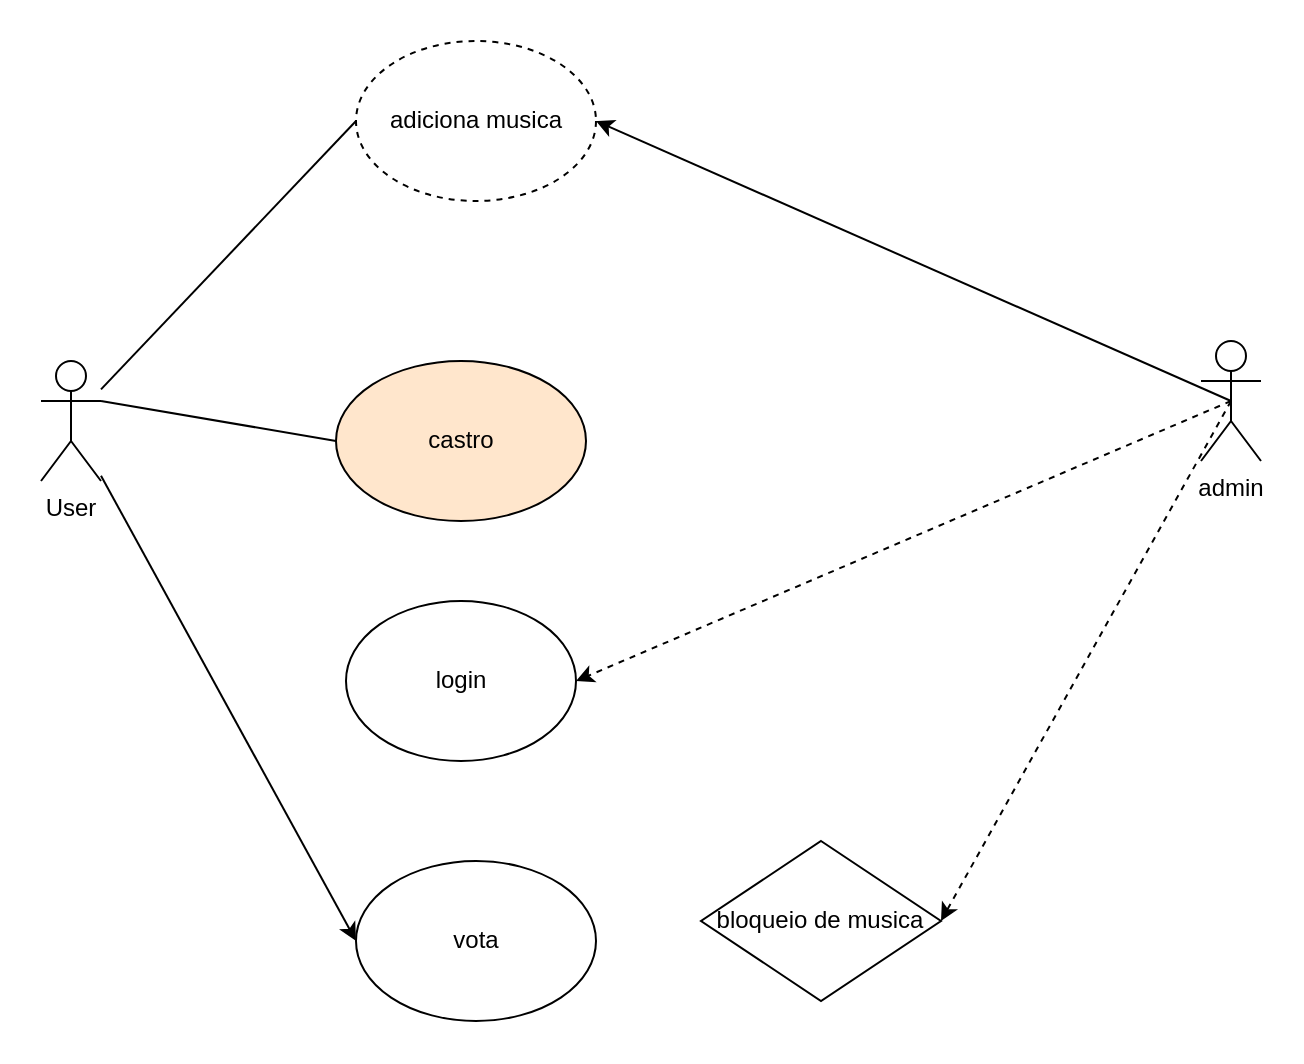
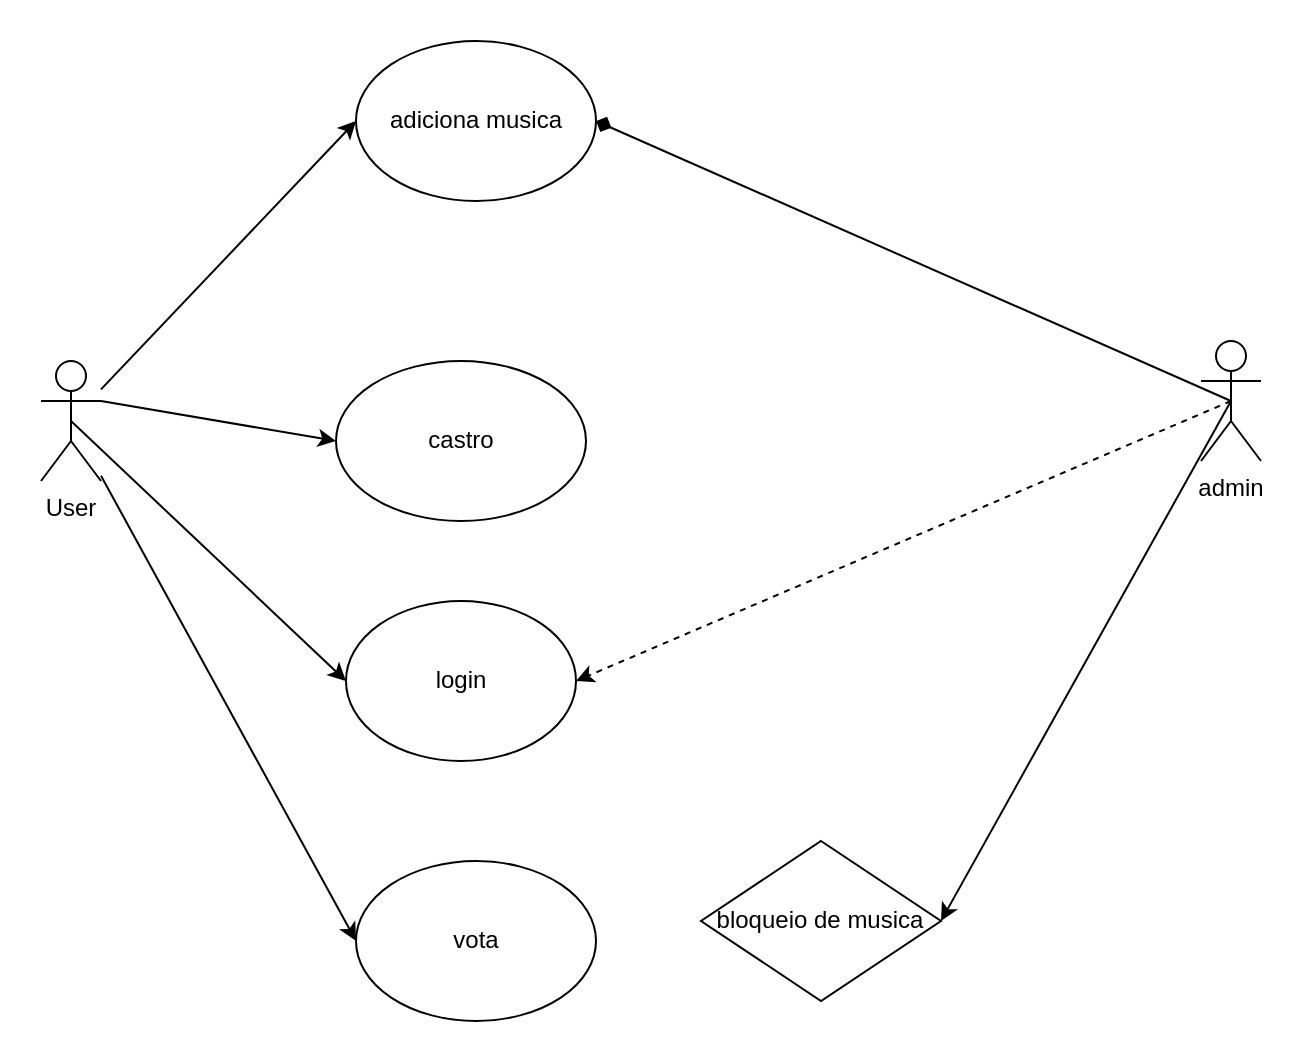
node "adiciona musica": style dashed -> solid
edge "adiciona musica" -- "User": arrowhead none -> classic
edge "admin" -> "adiciona musica": arrowhead classic -> diamond
edge "User" -- "castro": arrowhead none -> classic
node "castro": fillcolor #ffe6cc -> #ffffff
edge "User" -> "login": added
edge "admin" -> "bloqueio de musica": style dashed -> solid
